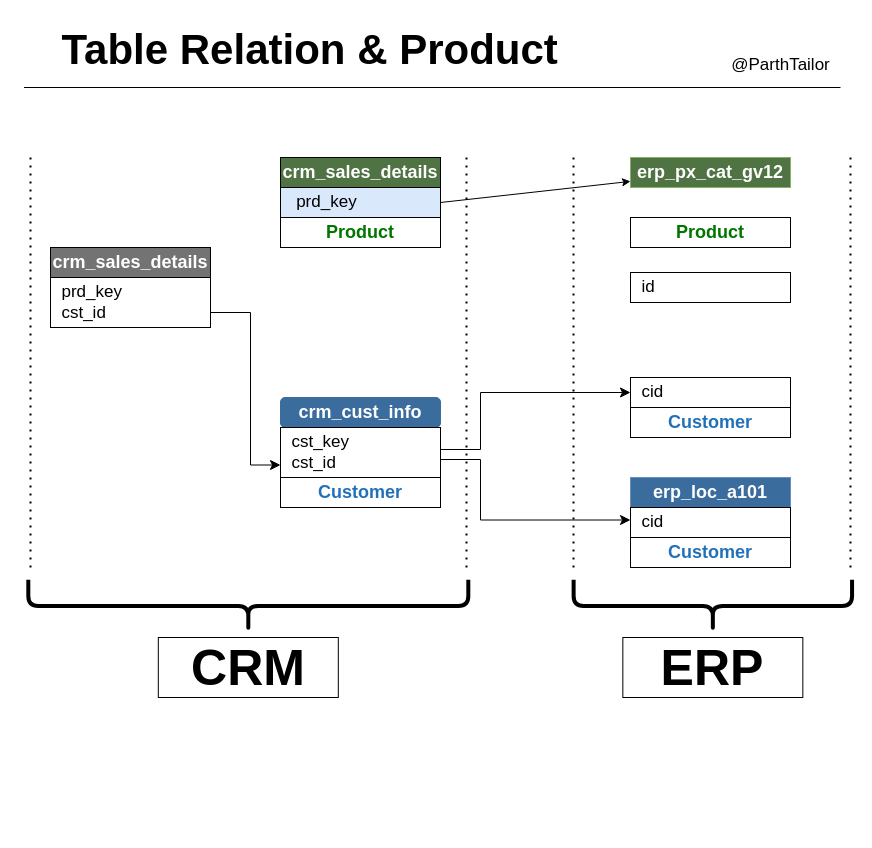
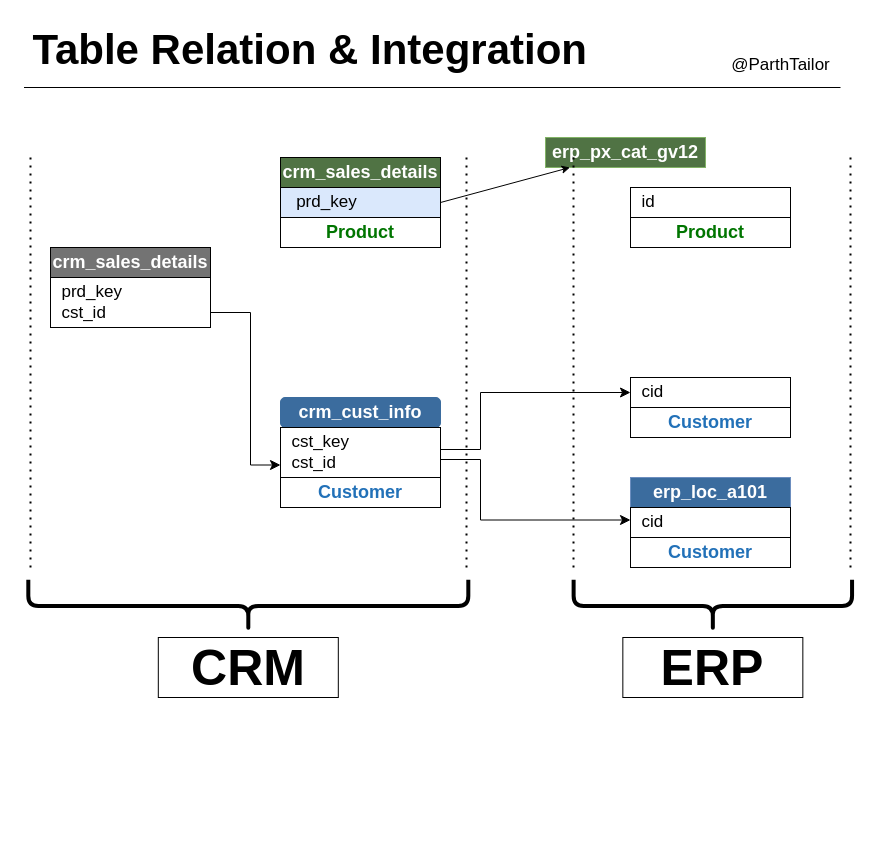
node "Table Relation & Product": label "Table Relation & Product" -> "Table Relation & Integration"
node "erp_px_cat_gv12": moved (711, 173) -> (626, 153)
node "id": moved (711, 288) -> (711, 203)
